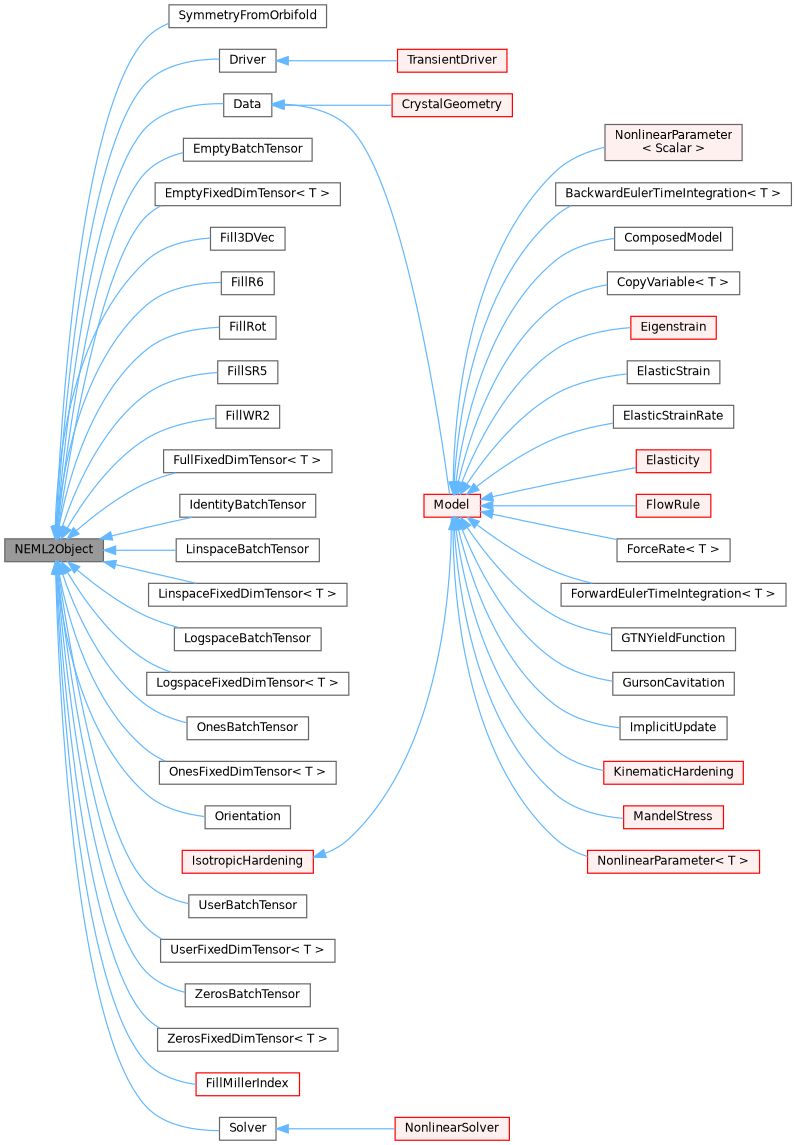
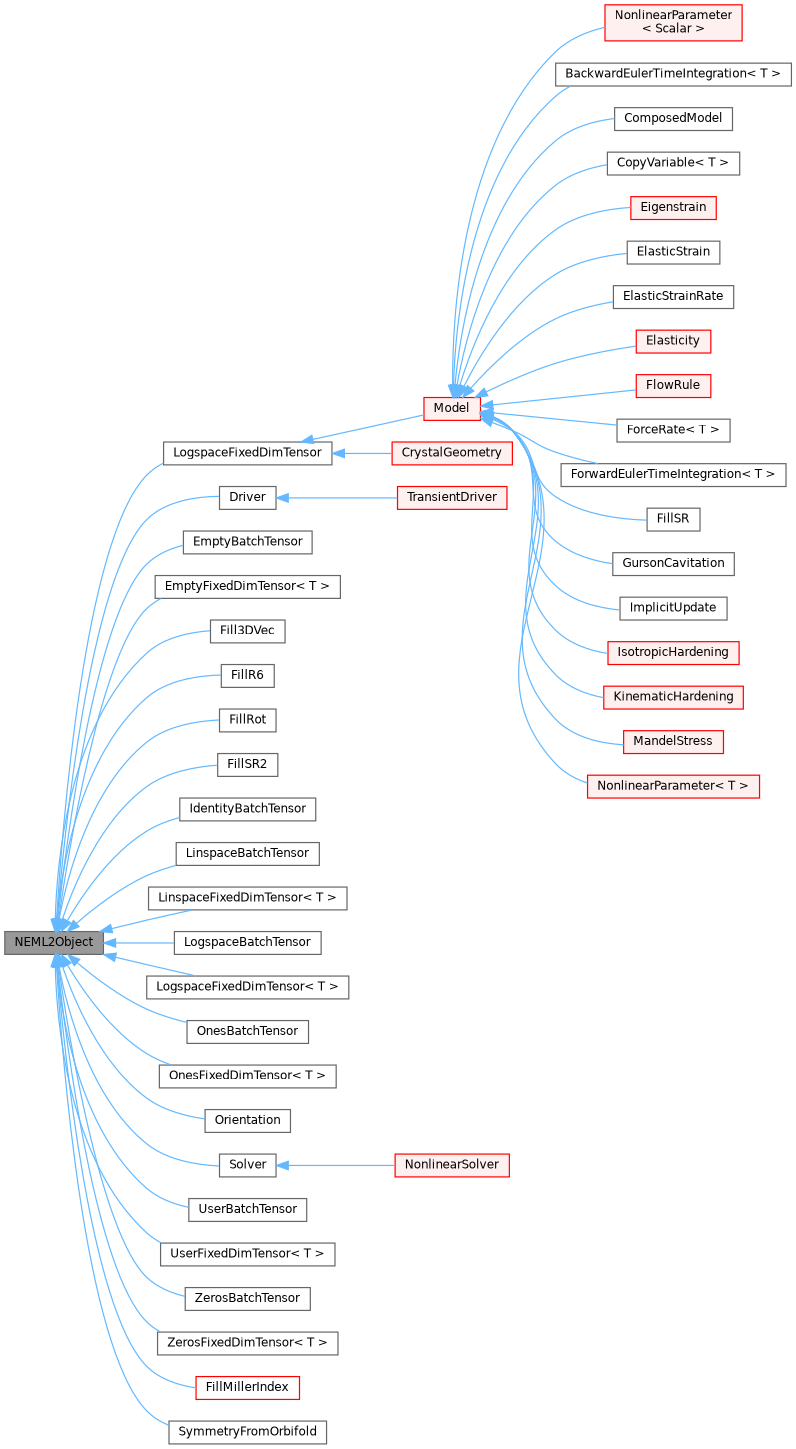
node "Data": label "Data" -> "LogspaceFixedDimTensor"
node "NonlinearParameter < Scalar >": color gray40 -> red
node "FillSR5": label "FillSR5" -> "FillSR2"
node "FillWR2": removed
node "FullFixedDimTensor< T >": removed
node "GTNYieldFunction": label "GTNYieldFunction" -> "FillSR"
edge "Model" -> "IsotropicHardening": reversed
